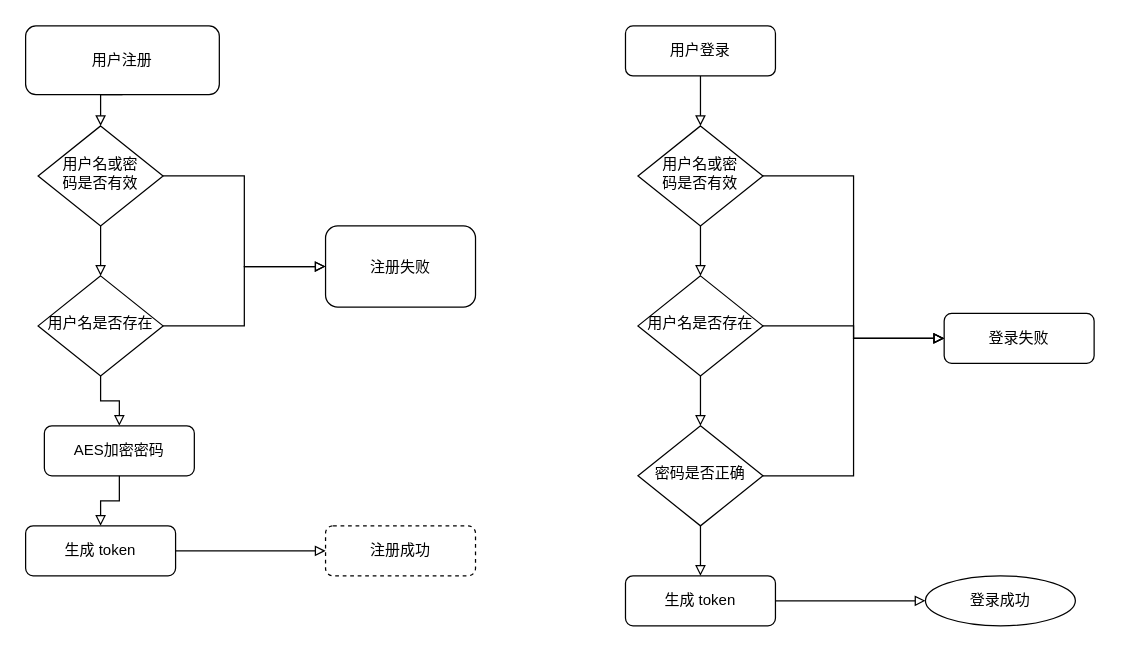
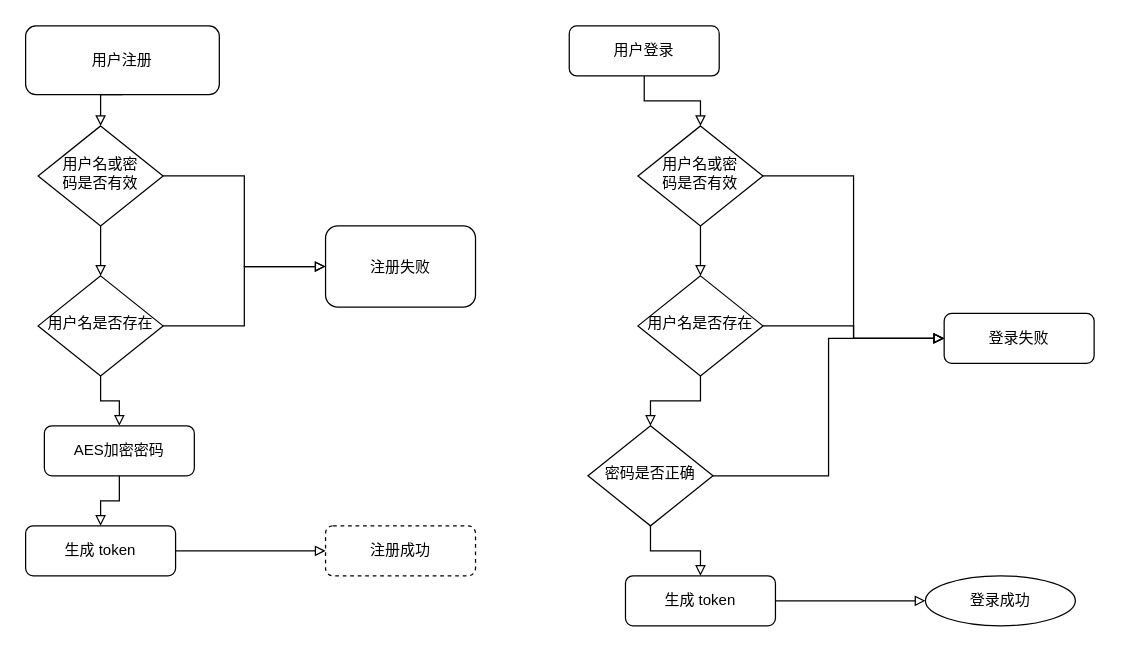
node "用户登录": moved (701, 51) -> (644, 51)
node "密码是否正确": moved (701, 476) -> (651, 476)
